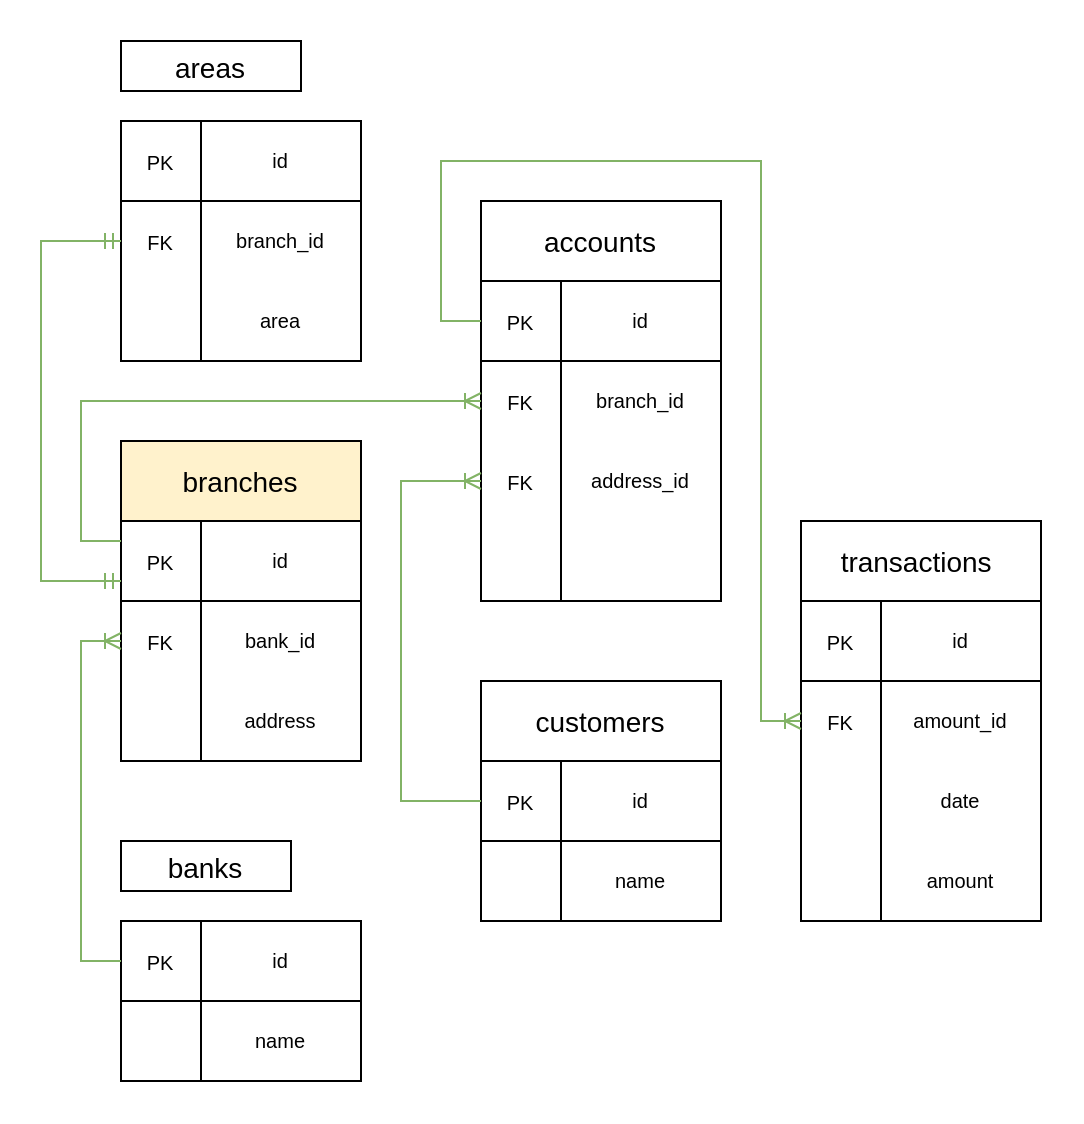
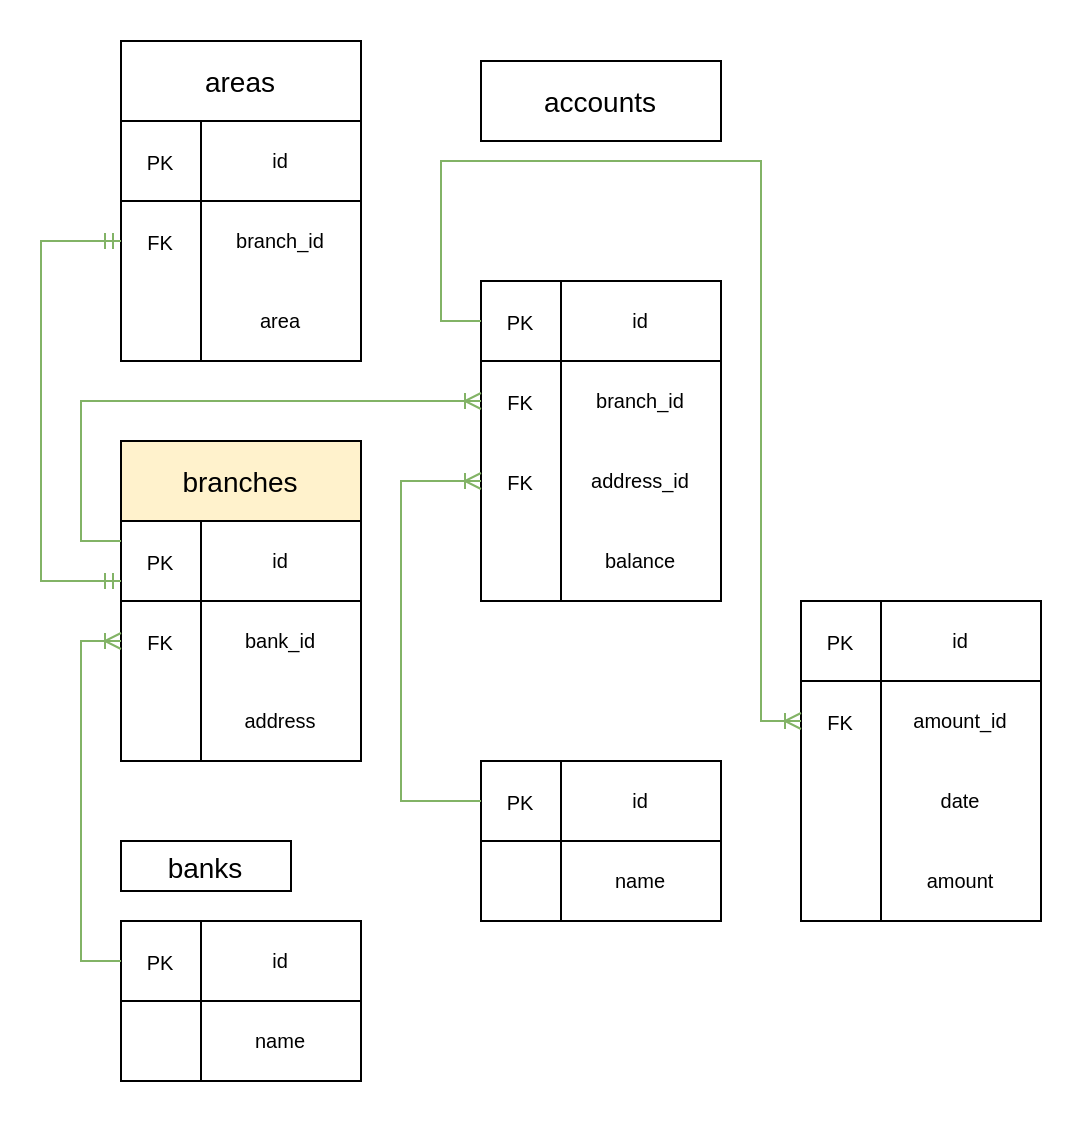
node "areas": size 180x50 -> 240x80
node "accounts": moved (601, 241) -> (601, 101)
node "balance": added
node "transactions": removed
node "customers": removed
